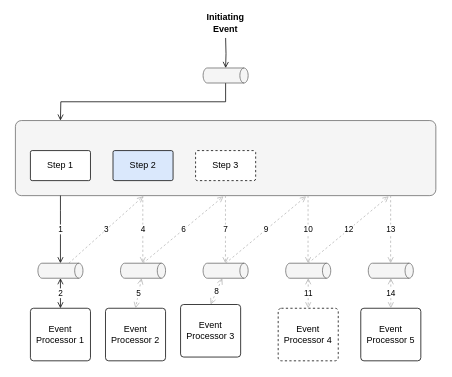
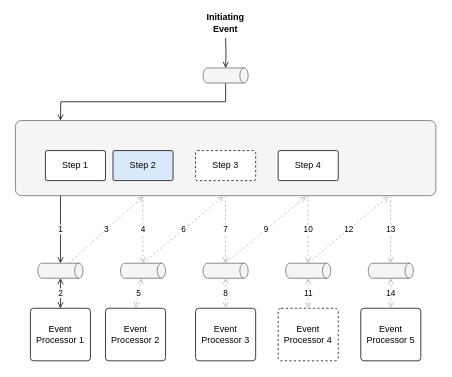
node "Step 1": moved (60, 165) -> (75, 165)
node "Step 4": added
node "Event Processor 3": moved (210, 330) -> (225, 334)
